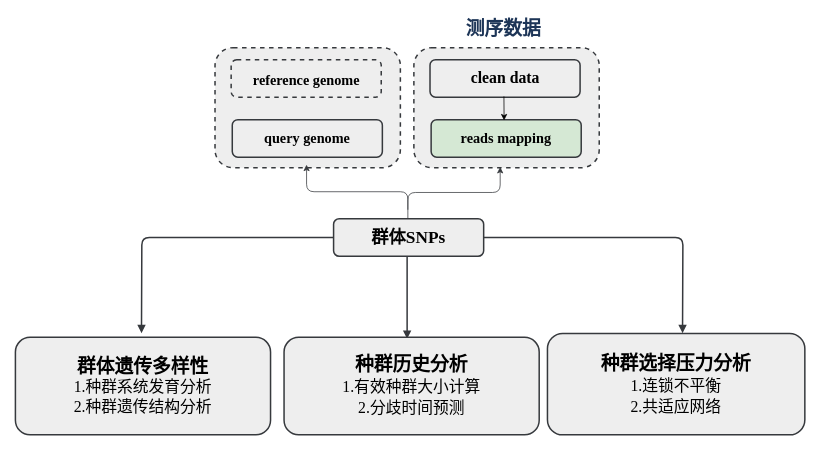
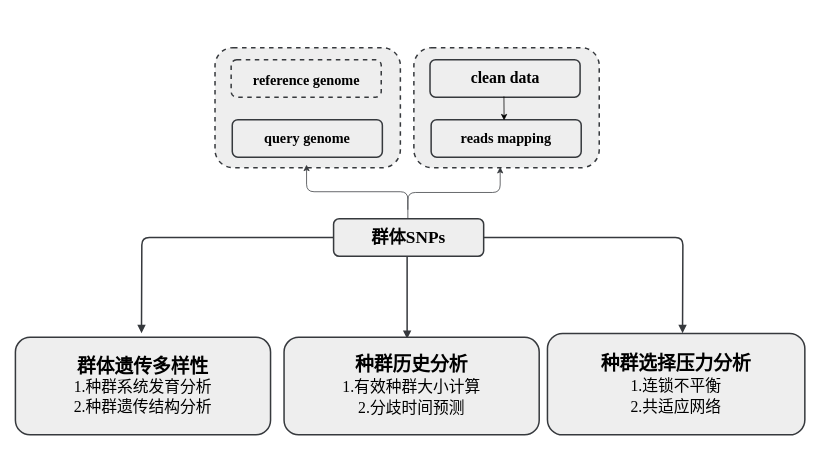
node "测序数据": removed
node "reads mapping": fillcolor #d5e8d4 -> #eeeeee
